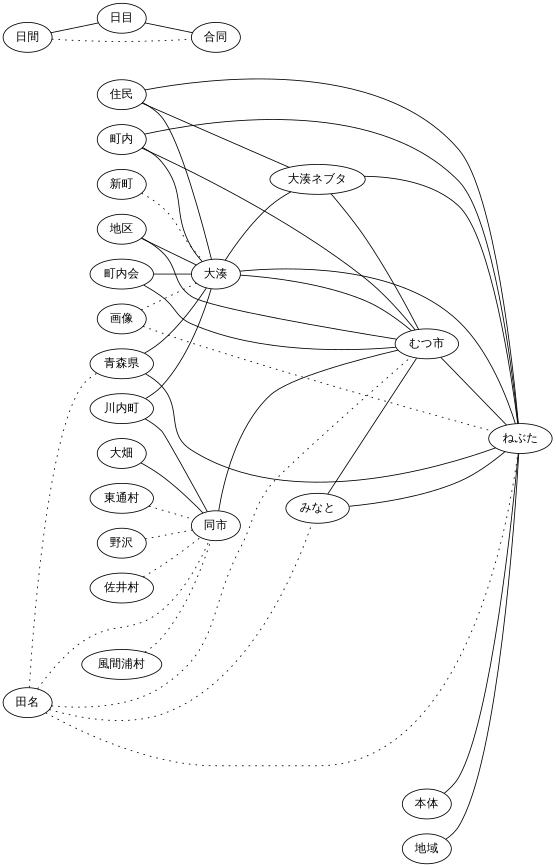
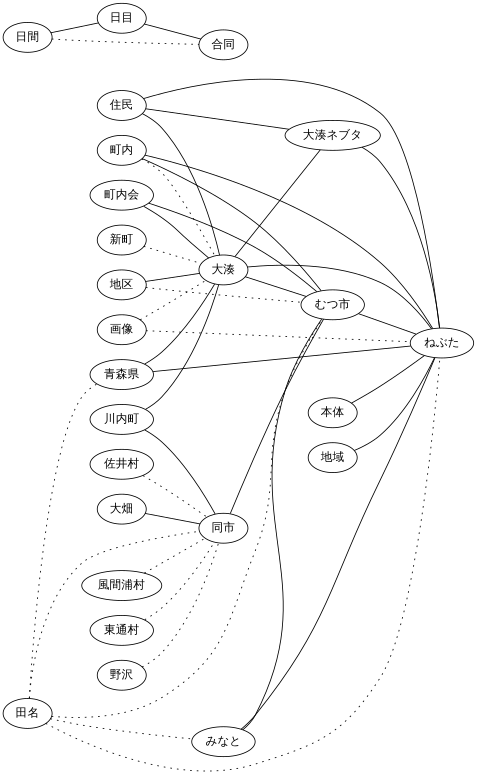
edge "町内" -- "大湊": style solid -> dotted
edge "大湊ネブタ" -- "むつ市": removed
edge "地区" -- "むつ市": style solid -> dotted
